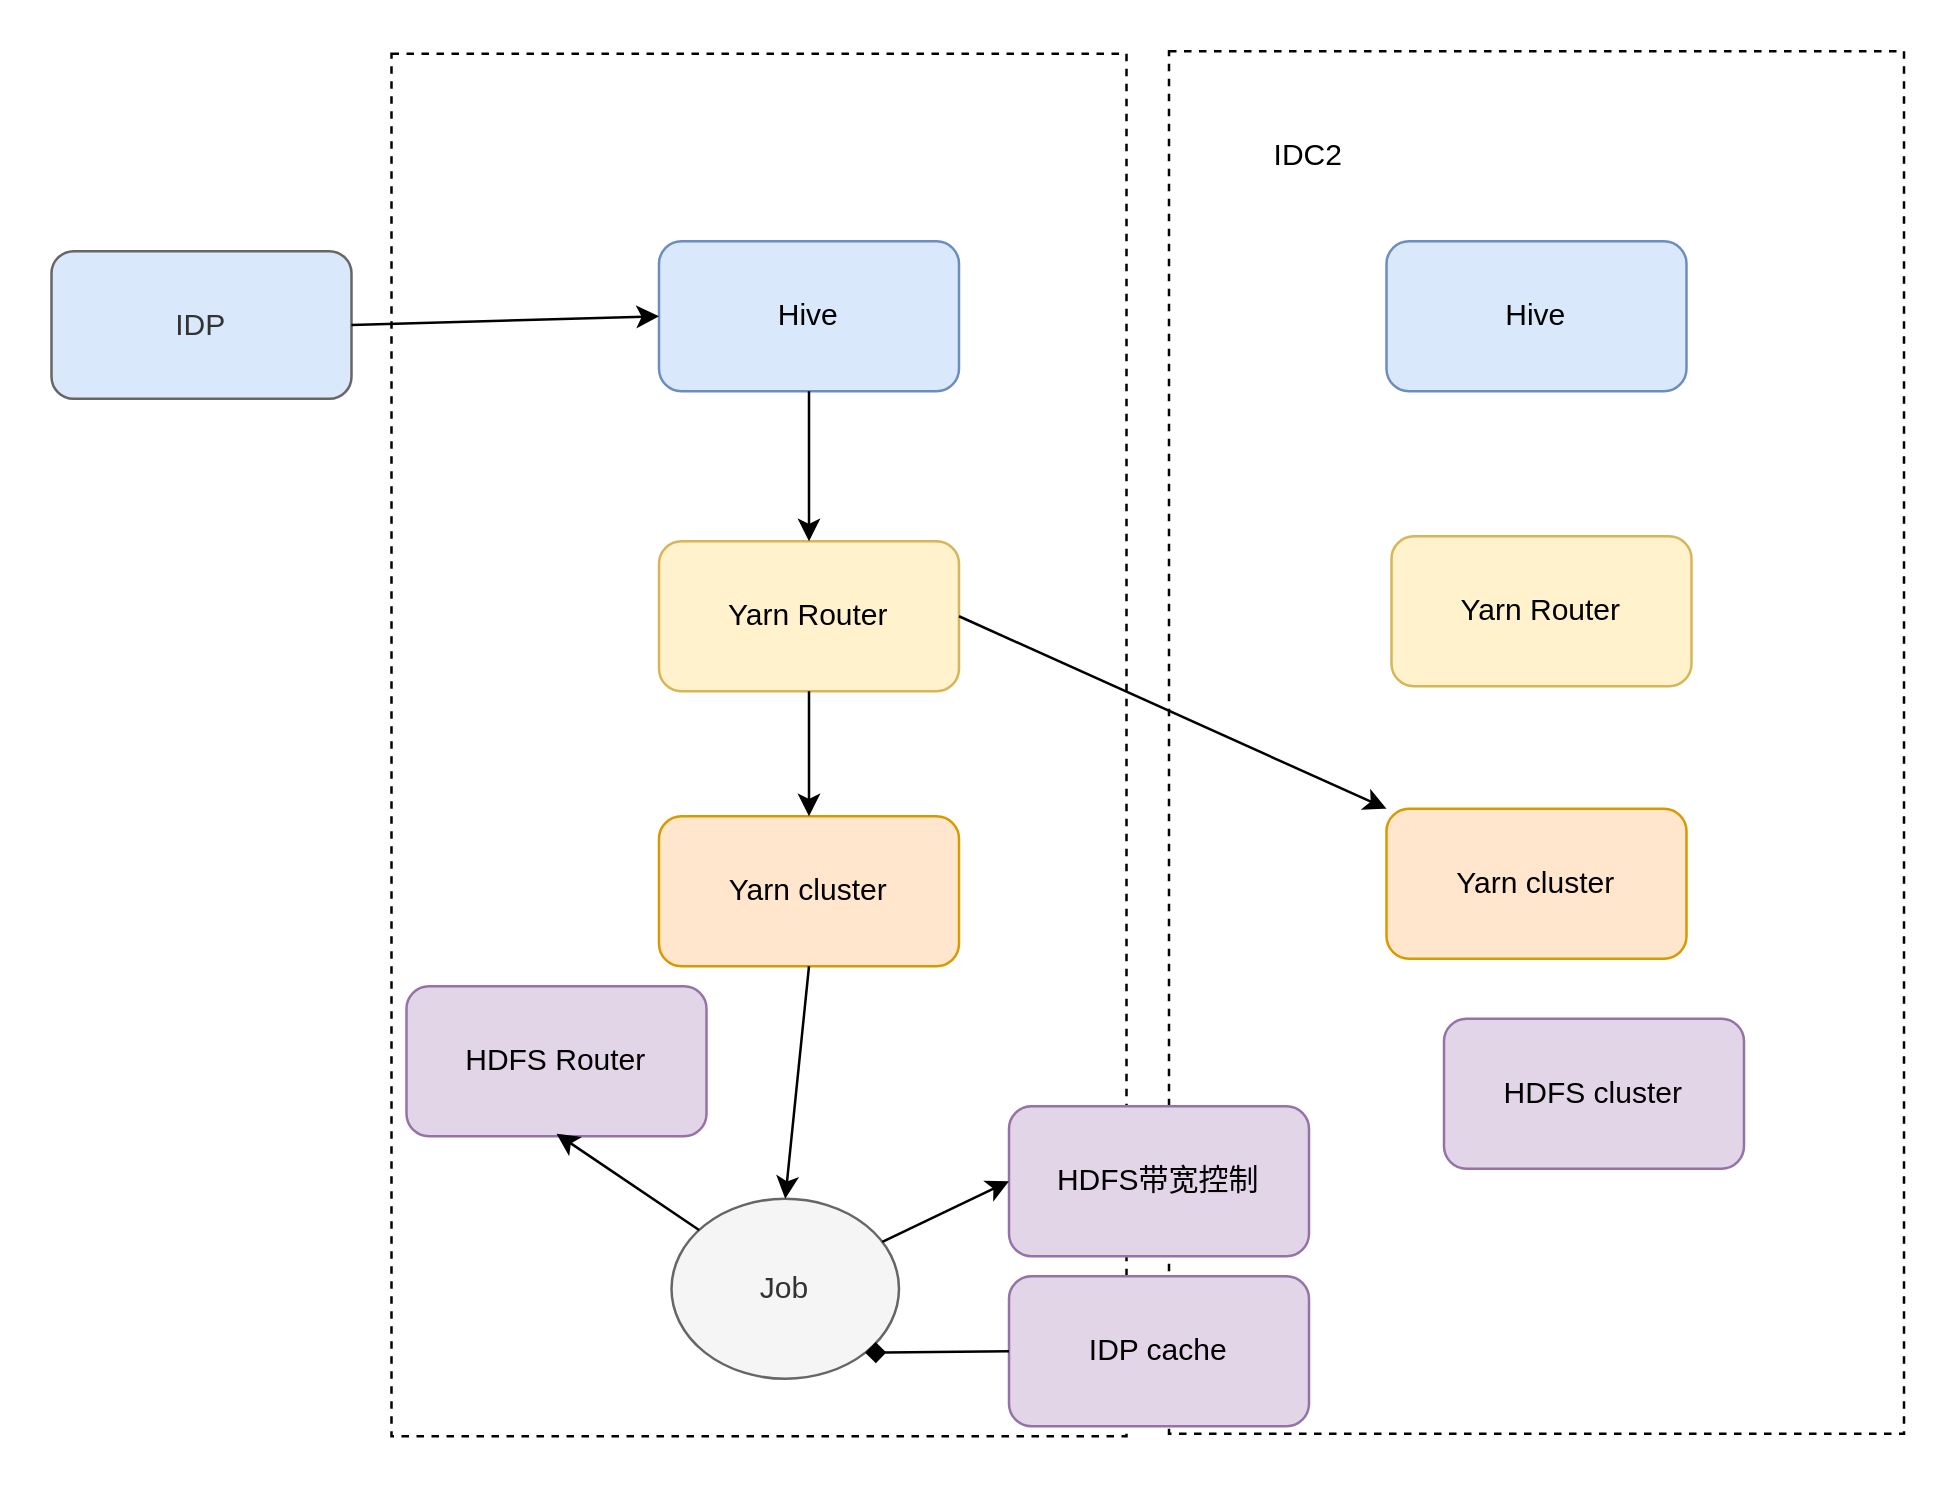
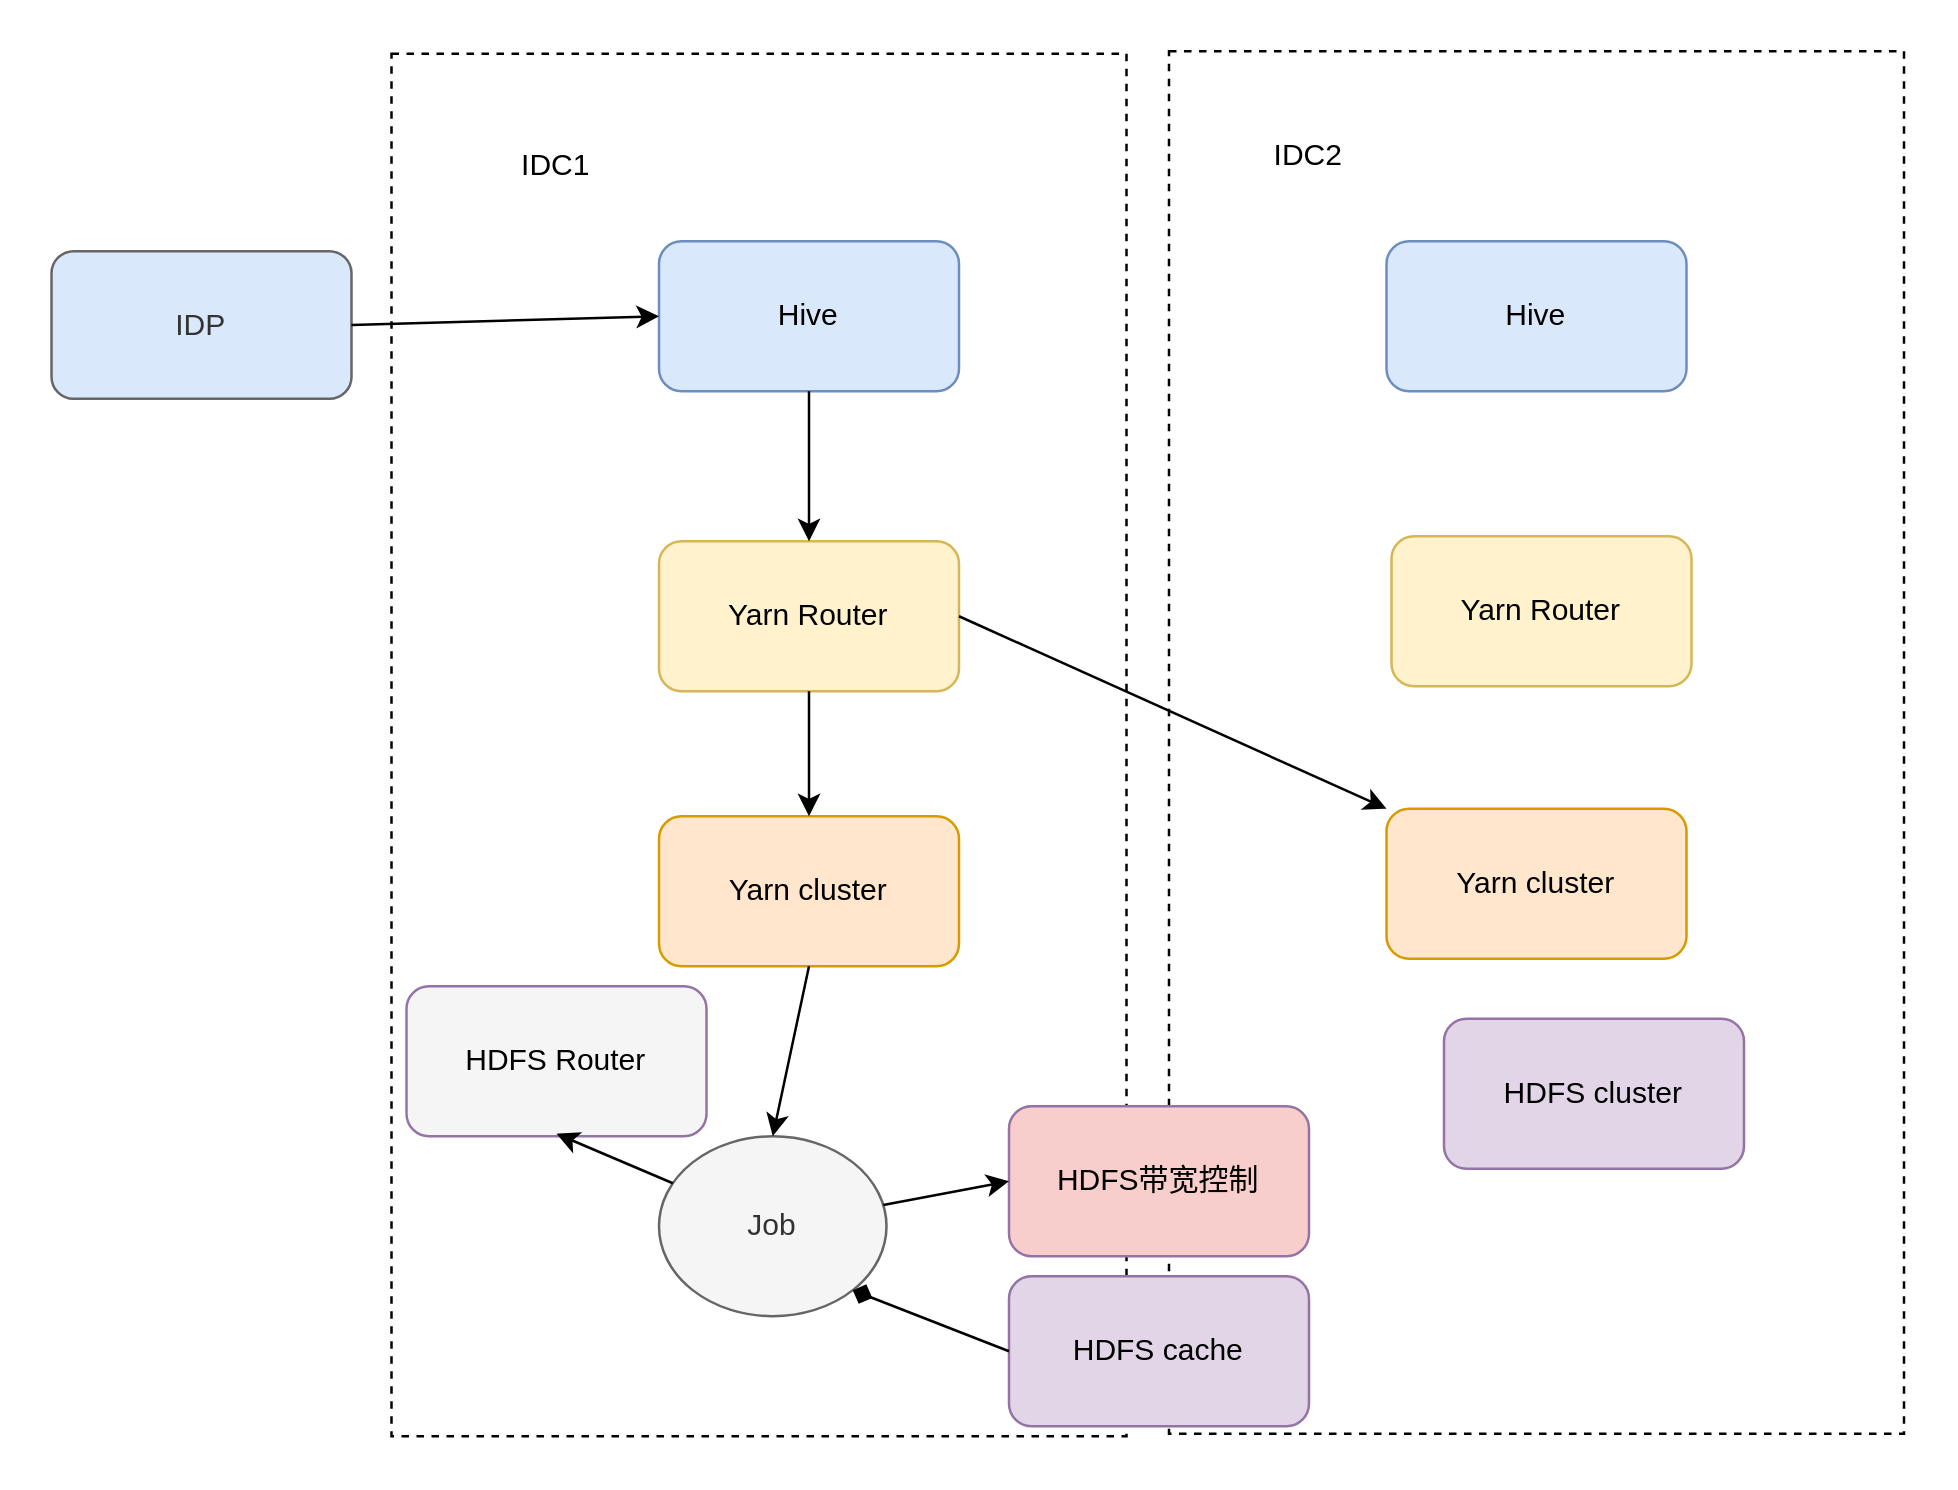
node "IDC1": added
node "HDFS Router": fillcolor #e1d5e7 -> #f5f5f5
node "HDFS带宽控制": fillcolor #e1d5e7 -> #f8cecc
node "Job": moved (785, 1289) -> (773, 1226)
node "IDP cache": label "IDP cache" -> "HDFS cache"
